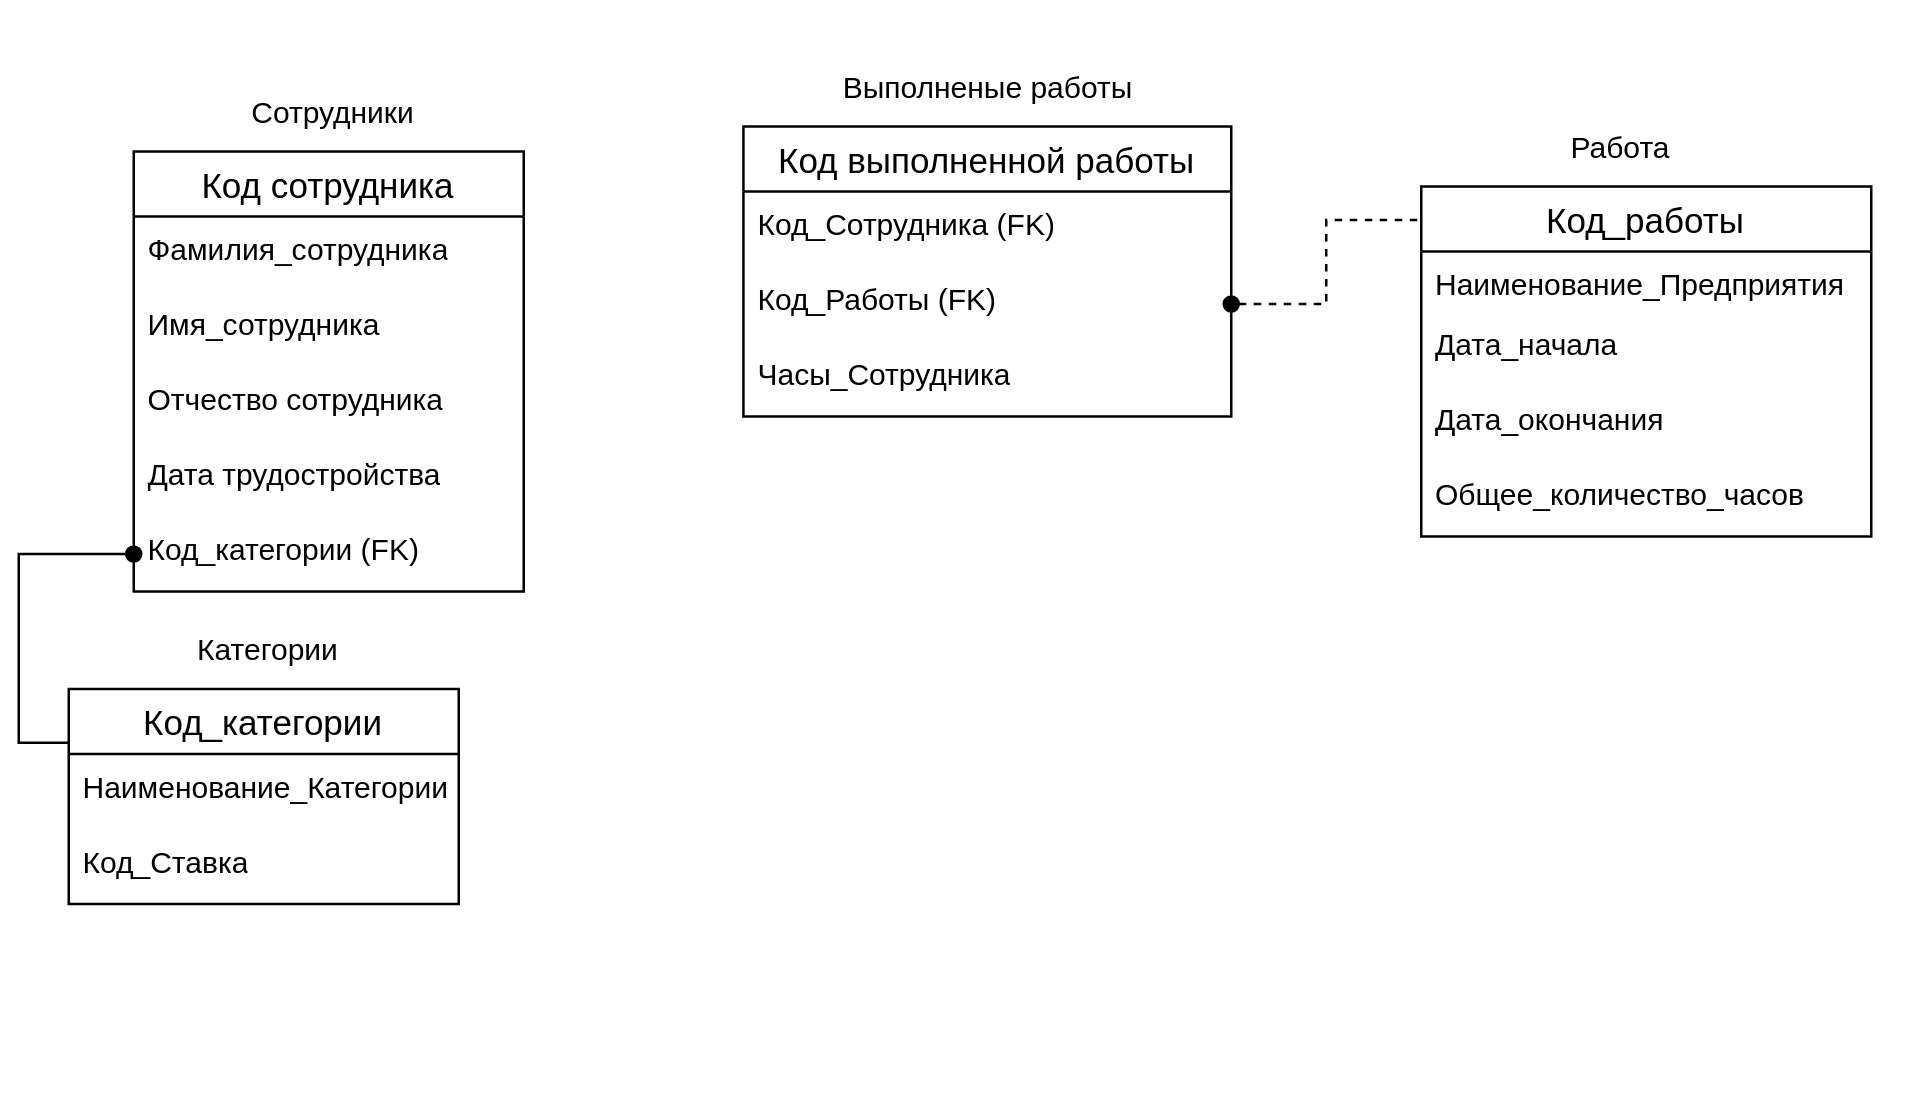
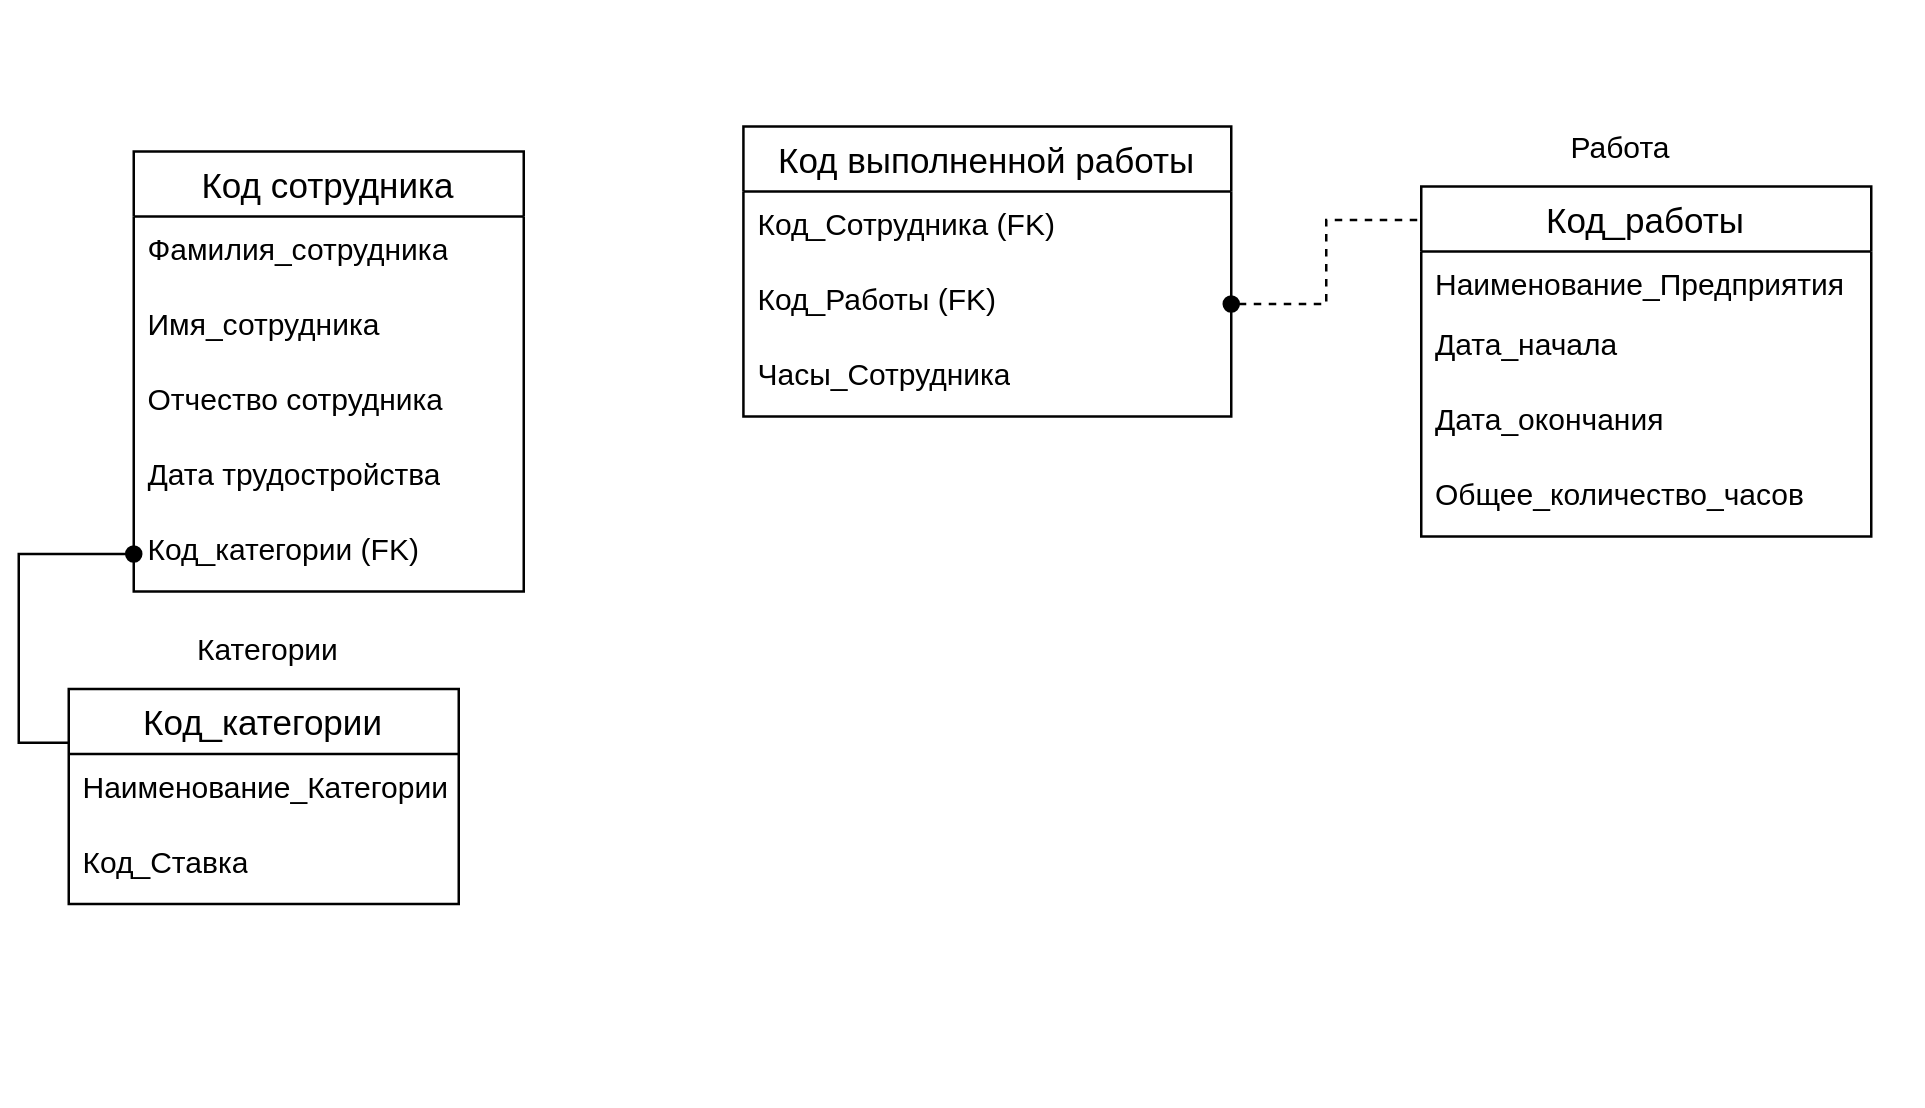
node "Выполненые работы": removed
node "Сотрудники": removed
